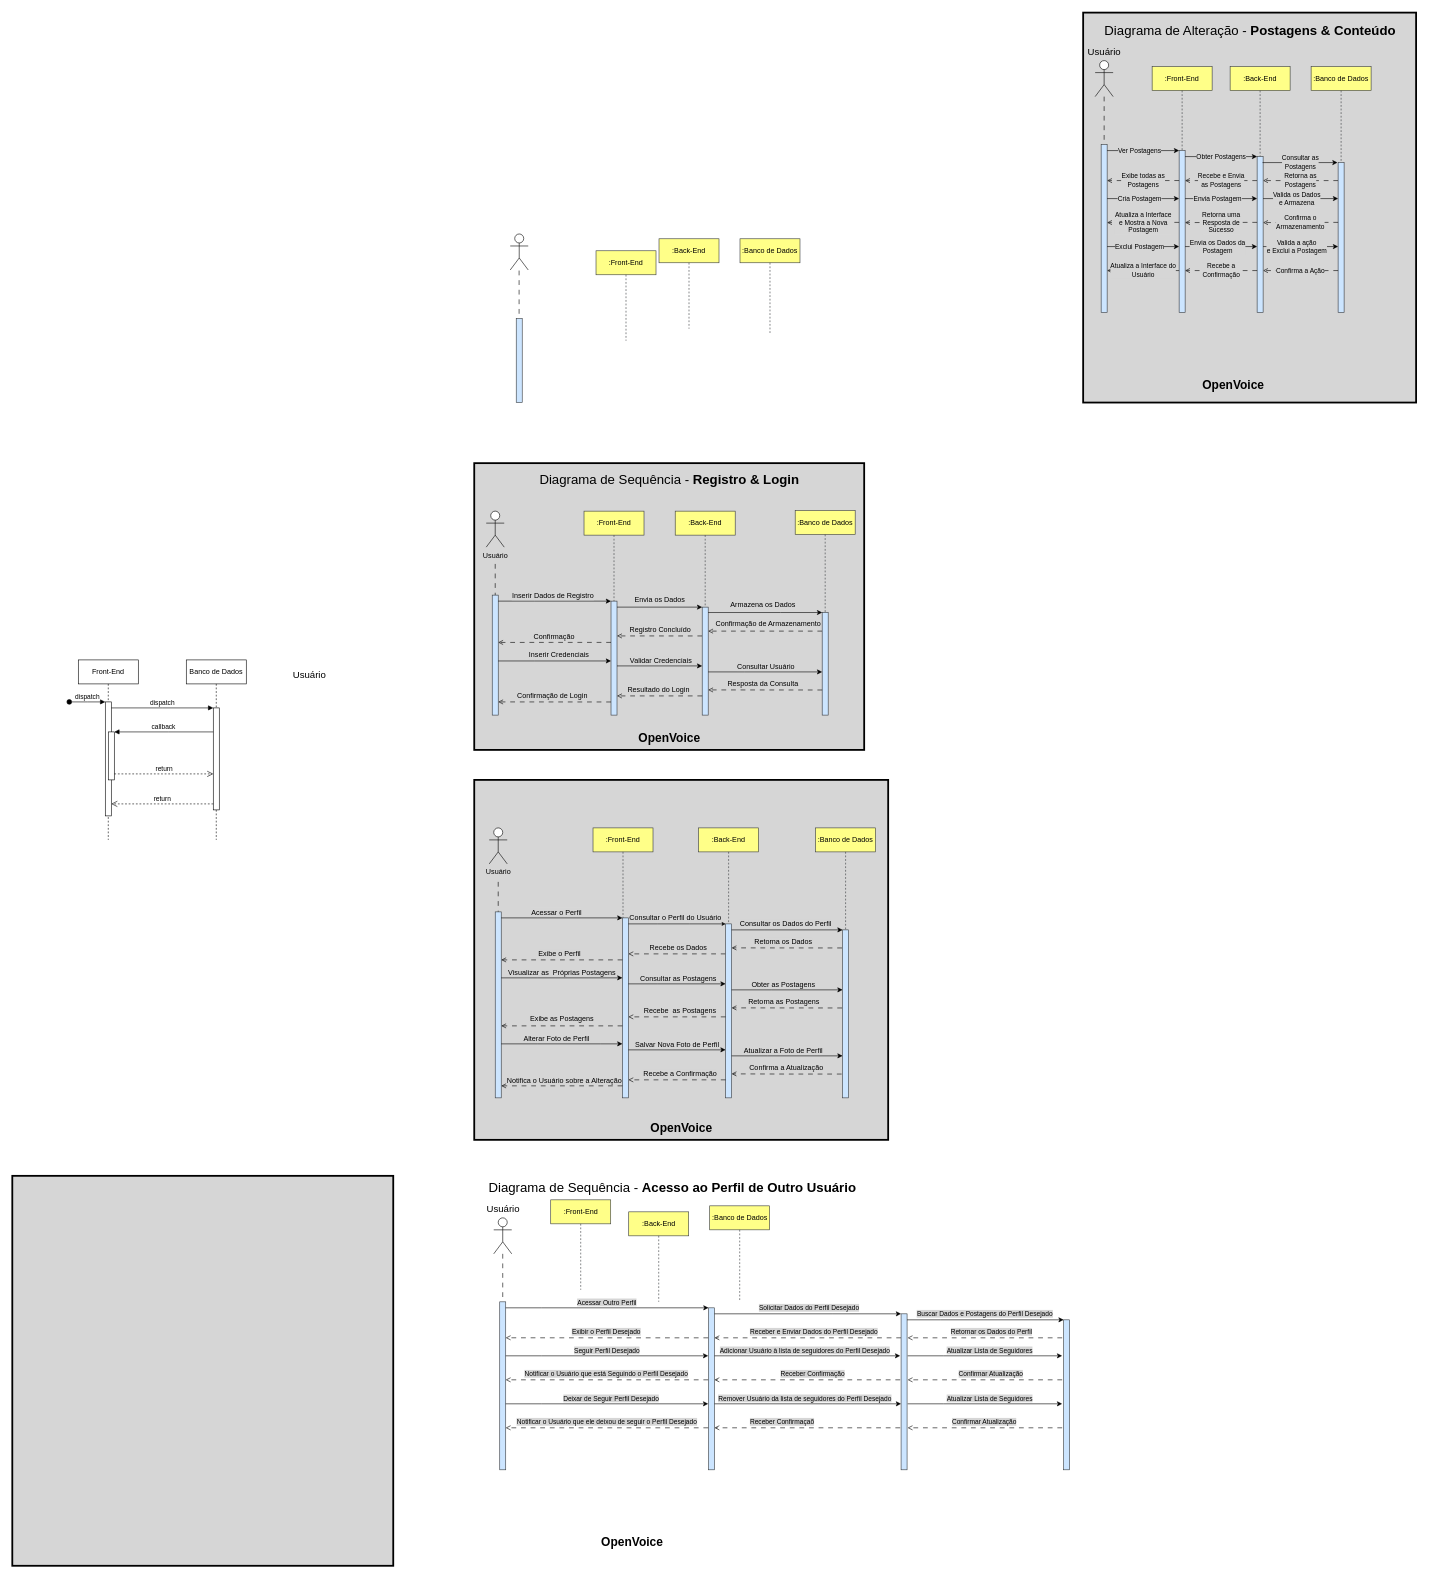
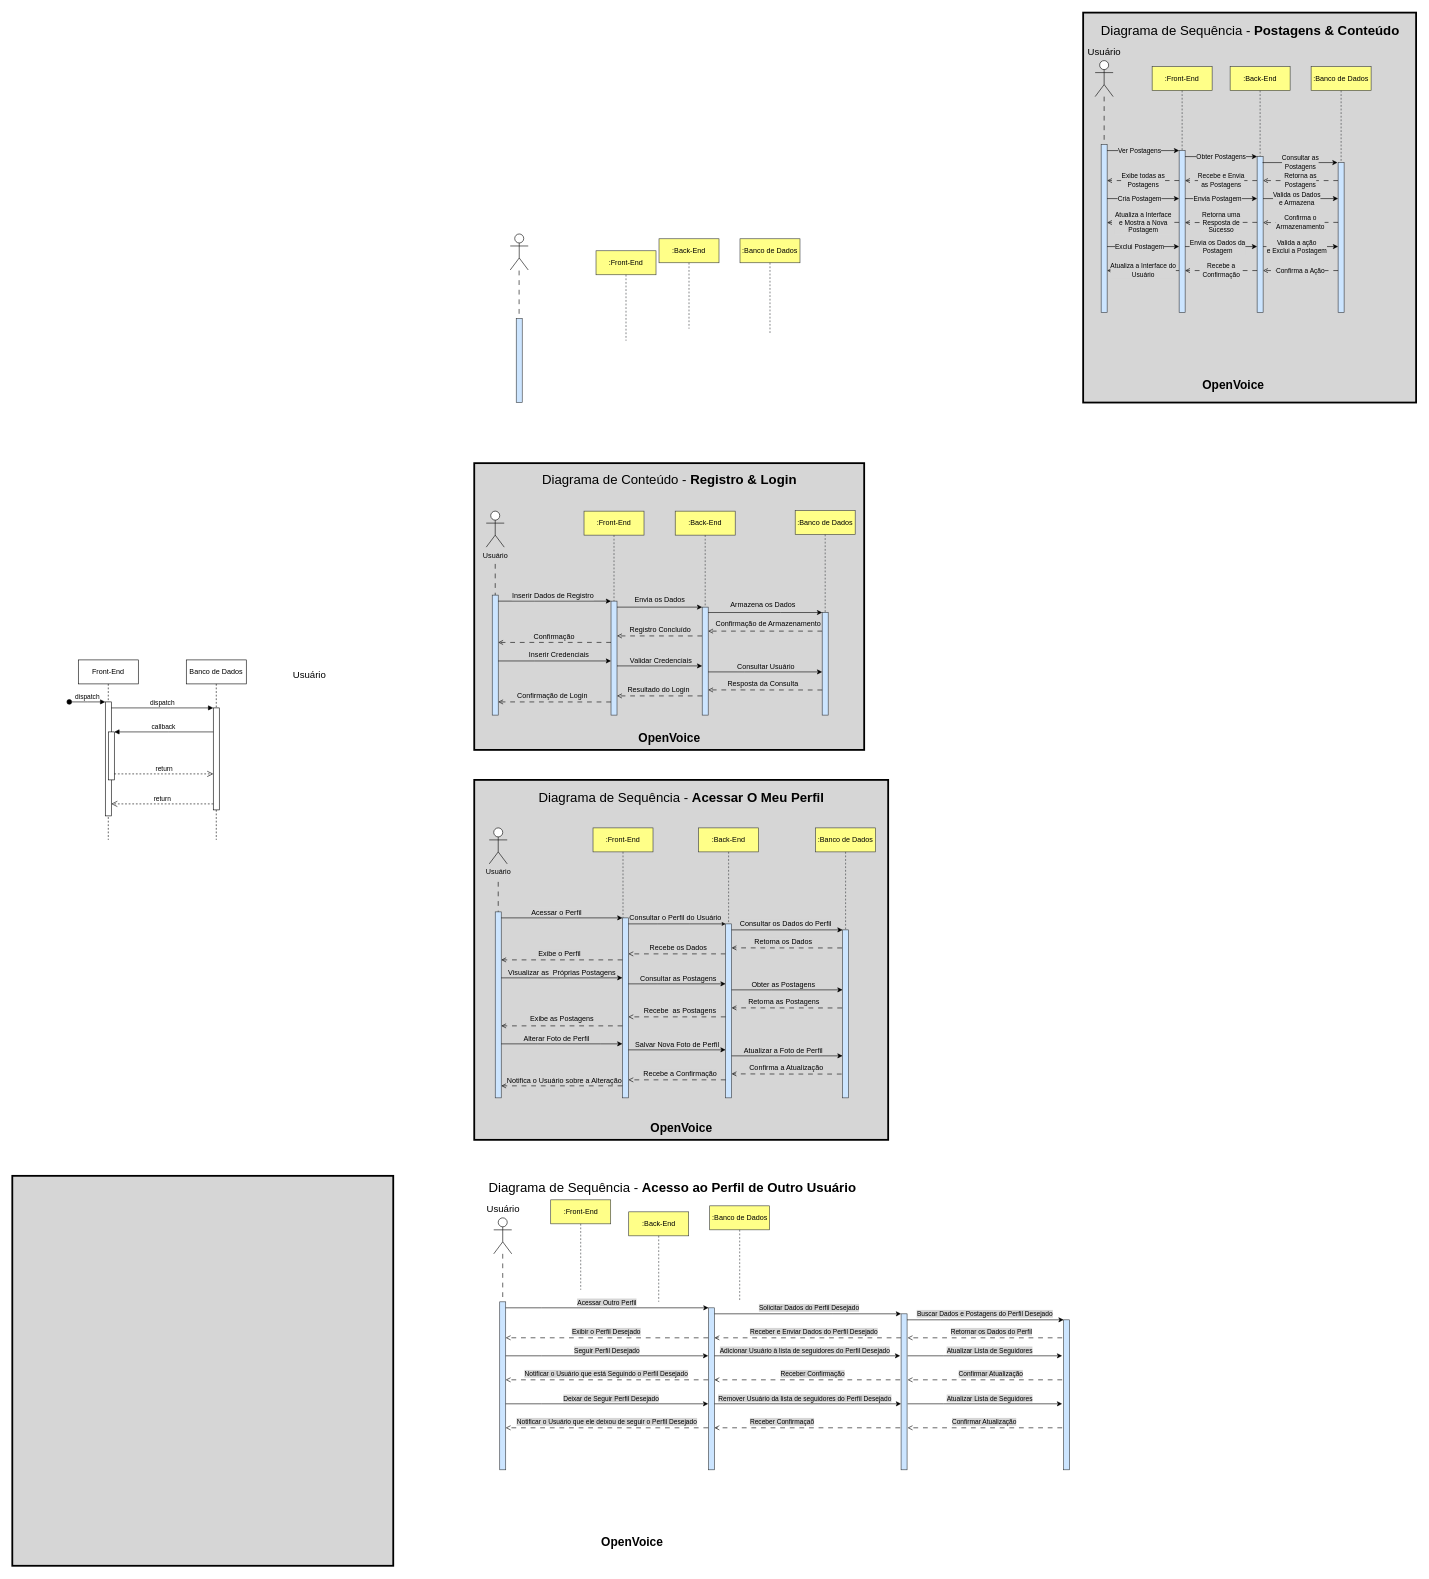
node "Diagrama de Alteração - Postagens & Conteúdo": label "Diagrama de Alteração - Postagens & Conteúdo" -> "Diagrama de Sequência - Postagens & Conteúdo"
node "Diagrama de Sequência - Registro & Login": label "Diagrama de Sequência - Registro & Login" -> "Diagrama de Conteúdo - Registro & Login"
node "Diagrama de Sequência - Acessar O Meu Perfil": added
